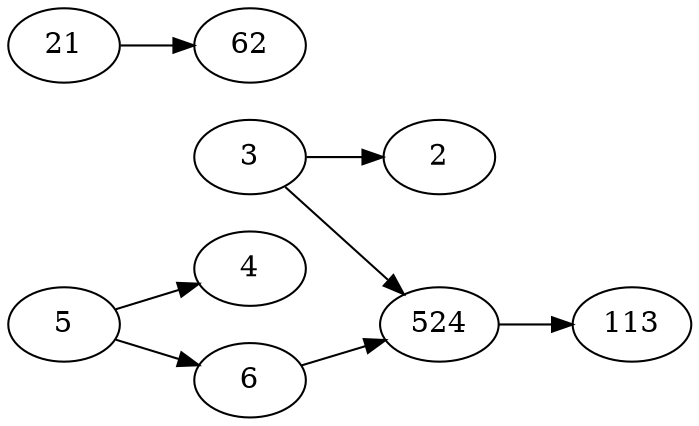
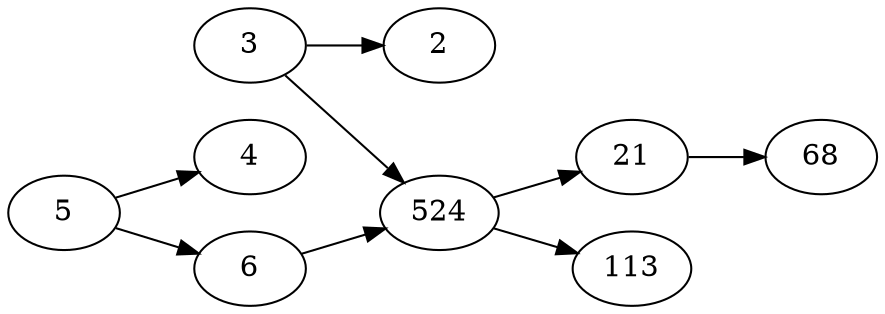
node "62": label "62" -> "68"
edge "524" -> "21": added
